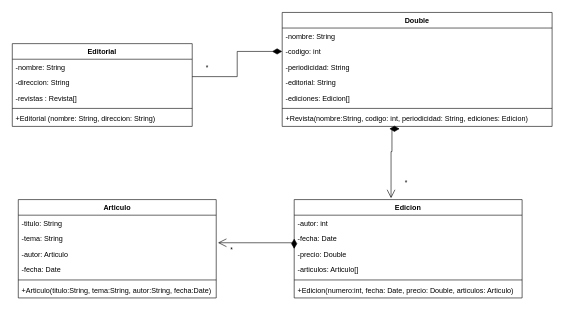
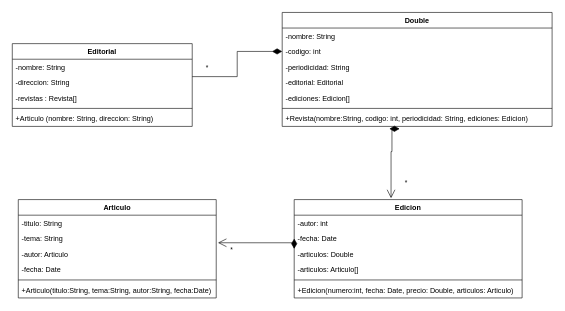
node "-editorial: String": label "-editorial: String" -> "-editorial: Editorial"
node "+Editorial (nombre: String, direccion: String)": label "+Editorial (nombre: String, direccion: String)" -> "+Articulo (nombre: String, direccion: String)"
node "-precio: Double": label "-precio: Double" -> "-articulos: Double"
